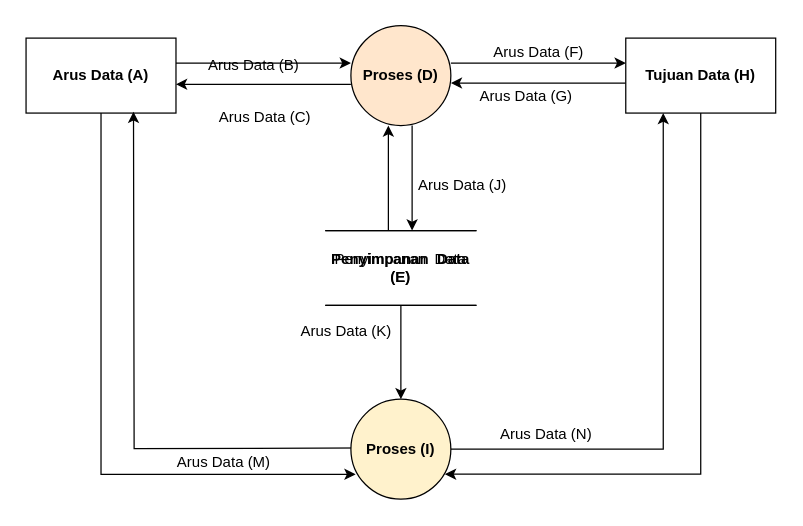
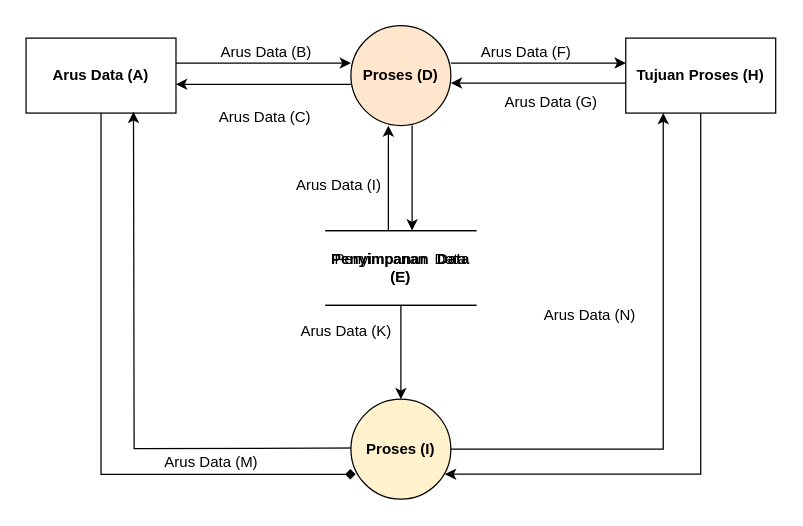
node "Arus Data (F)": moved (538, 53) -> (526, 53)
node "Arus Data (B)": moved (253, 66) -> (266, 53)
node "Tujuan Data (H)": label "Tujuan Data (H)" -> "Tujuan Proses (H)"
node "Arus Data (G)": moved (526, 97) -> (551, 103)
node "Arus Data (I)": added
node "Arus Data (J)": removed
node "Arus Data (N)": moved (545, 434) -> (589, 316)
node "Arus Data (M)": moved (223, 463) -> (211, 463)
edge "Arus Data (A)" -> "Proses (I)": arrowhead classic -> diamond
